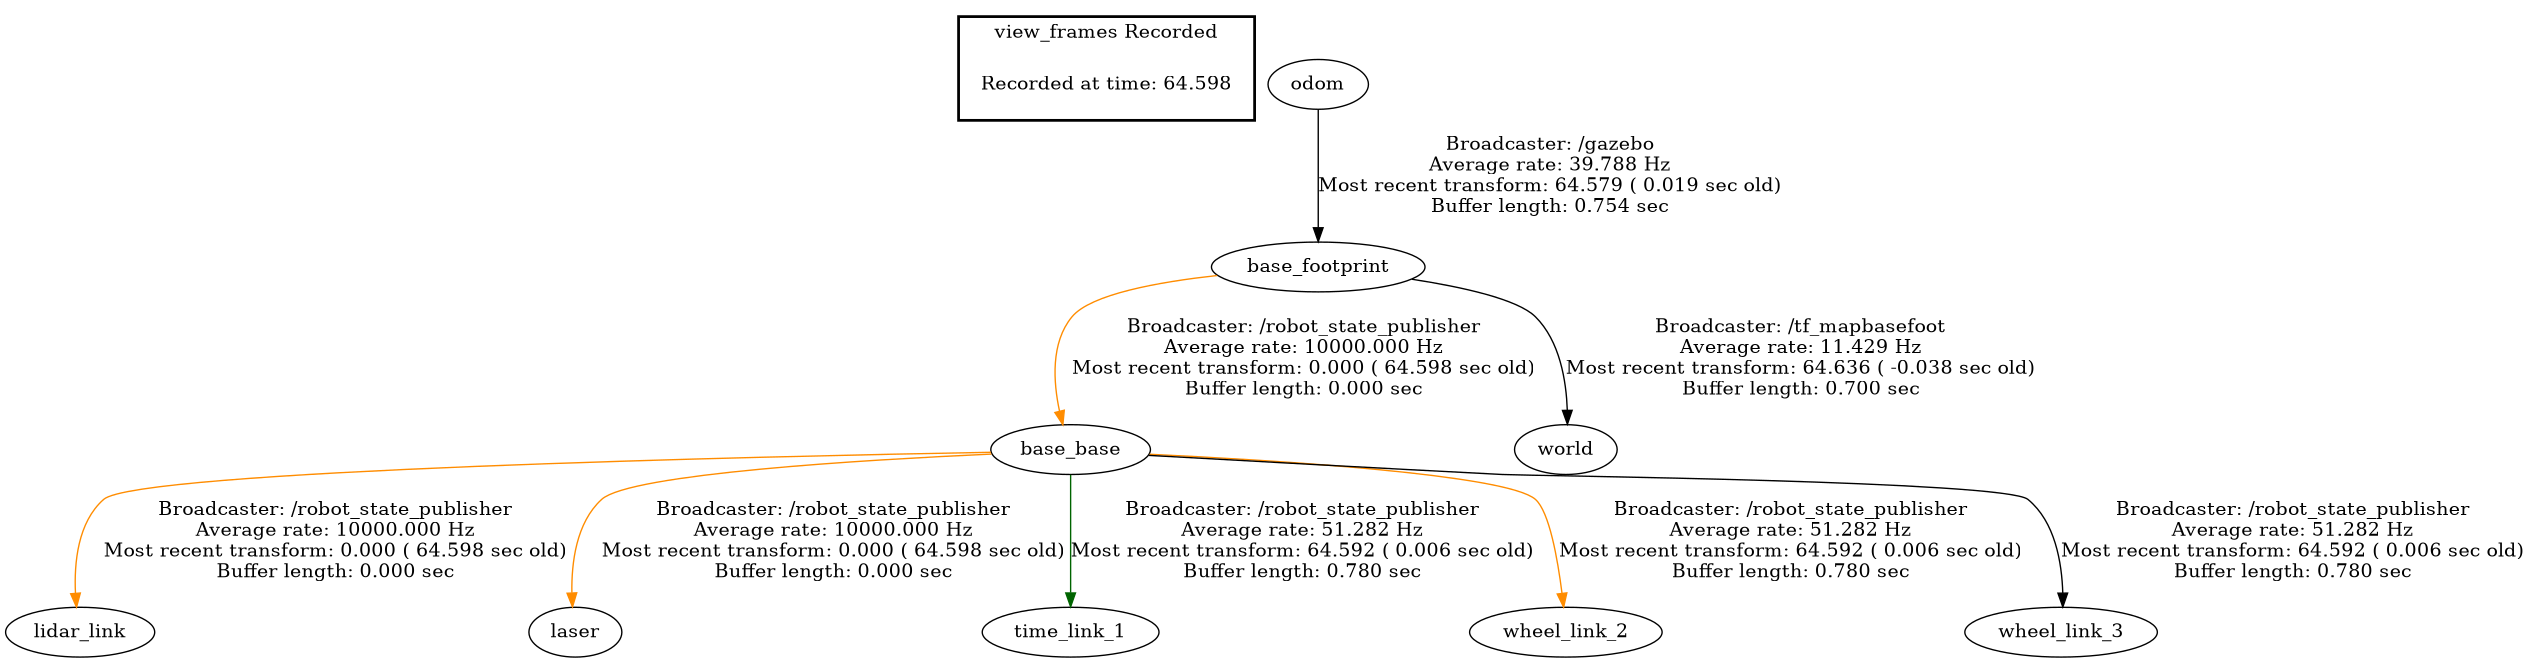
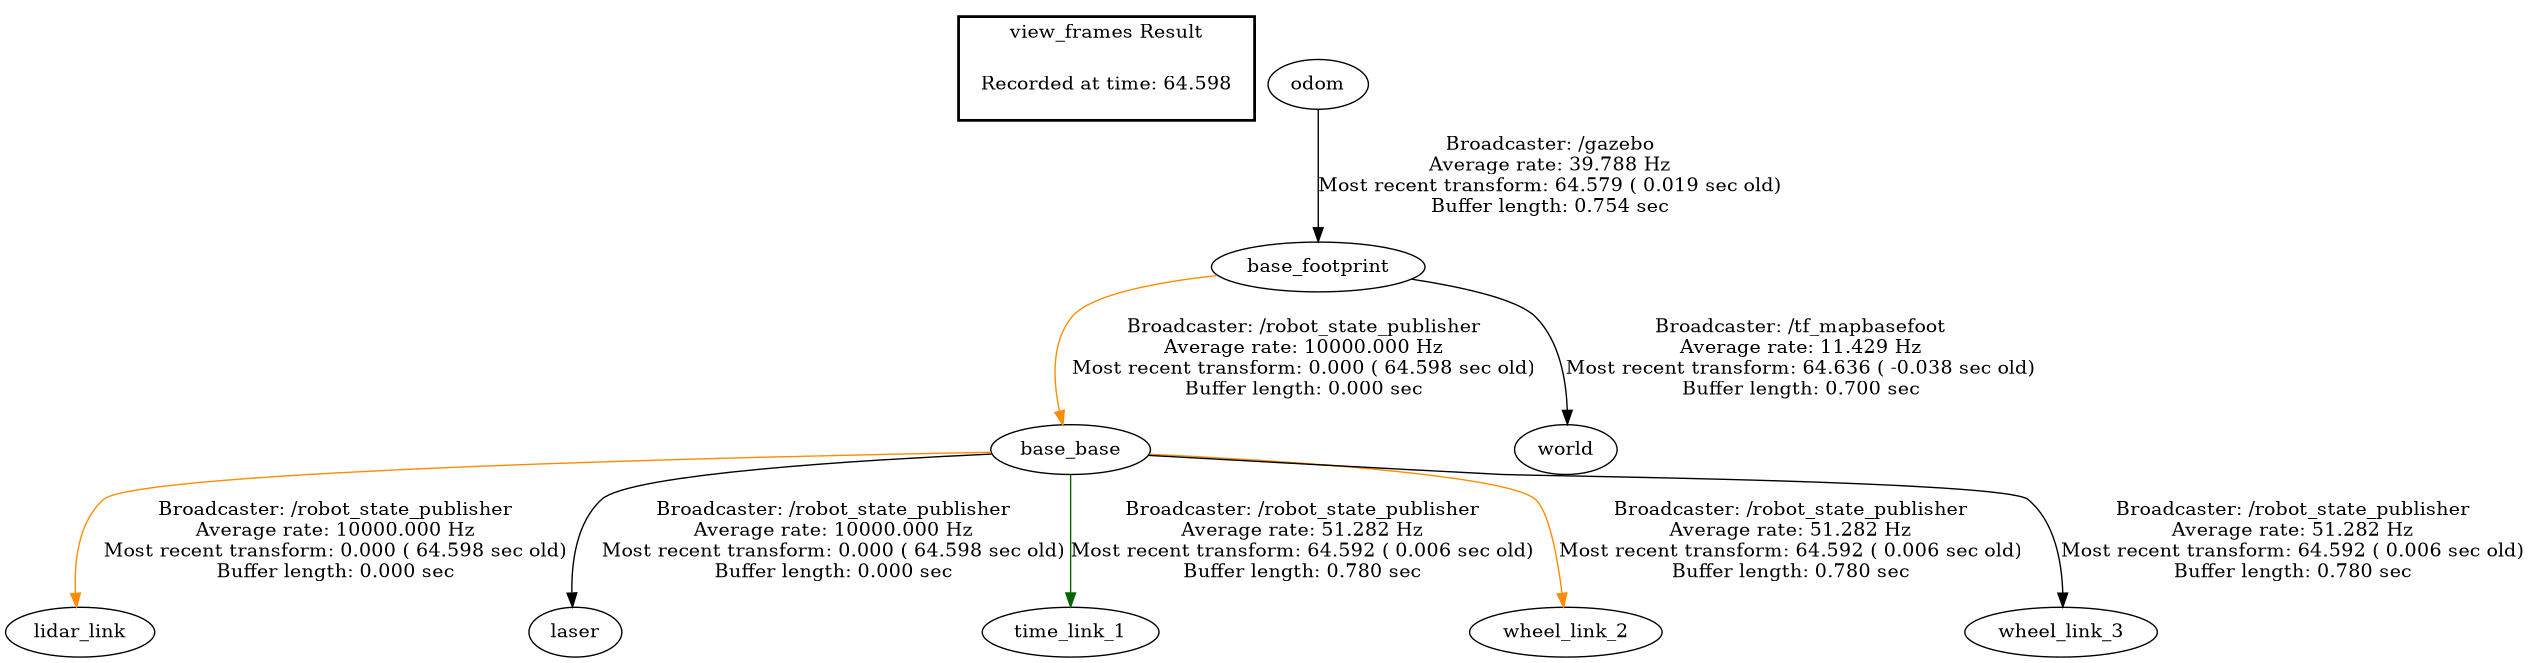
cluster "view_frames Recorded": label "view_frames Recorded" -> "view_frames Result"
edge "base_base" -> "laser": color darkorange -> black
